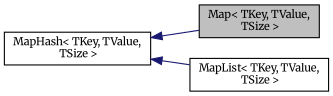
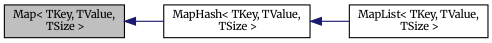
edge "Map< TKey, TValue, TSize >" -> "MapHash< TKey, TValue, TSize >": reversed
